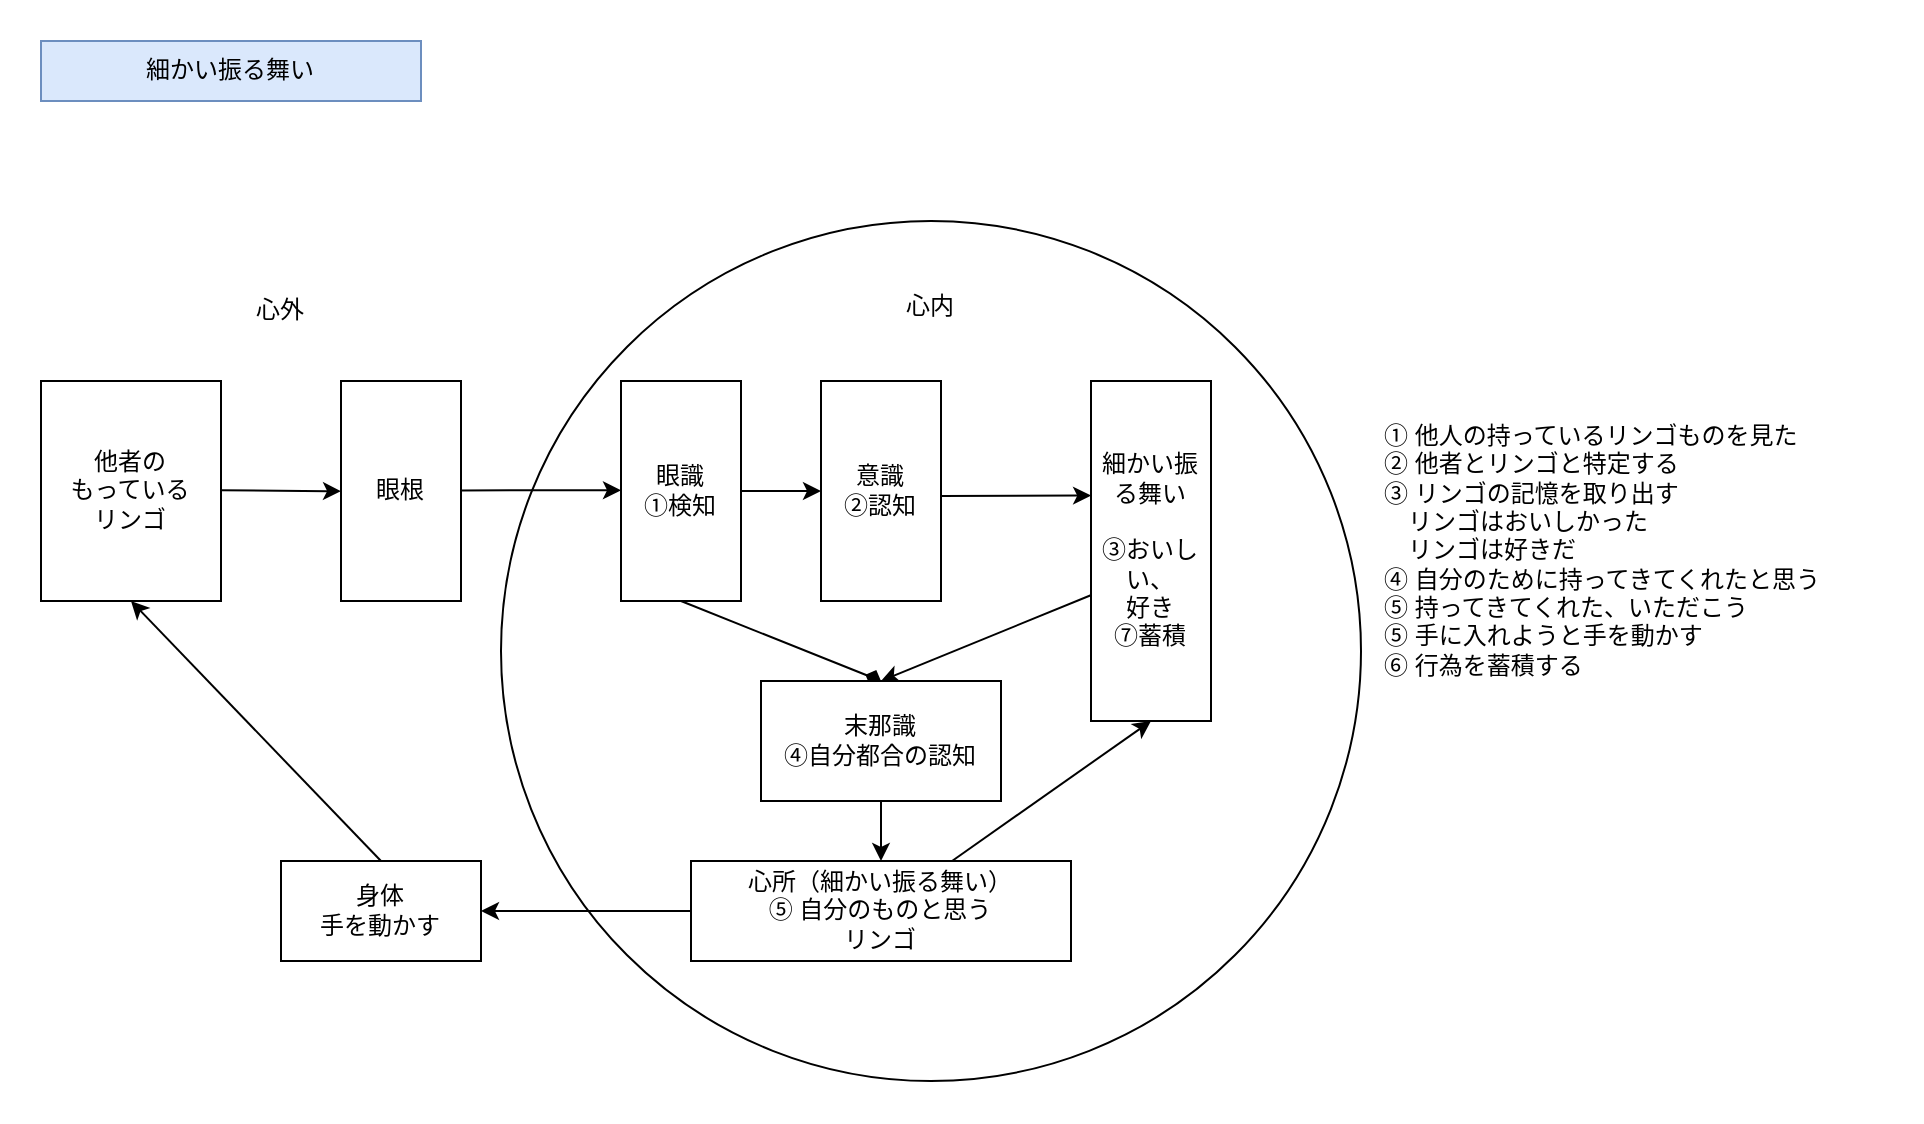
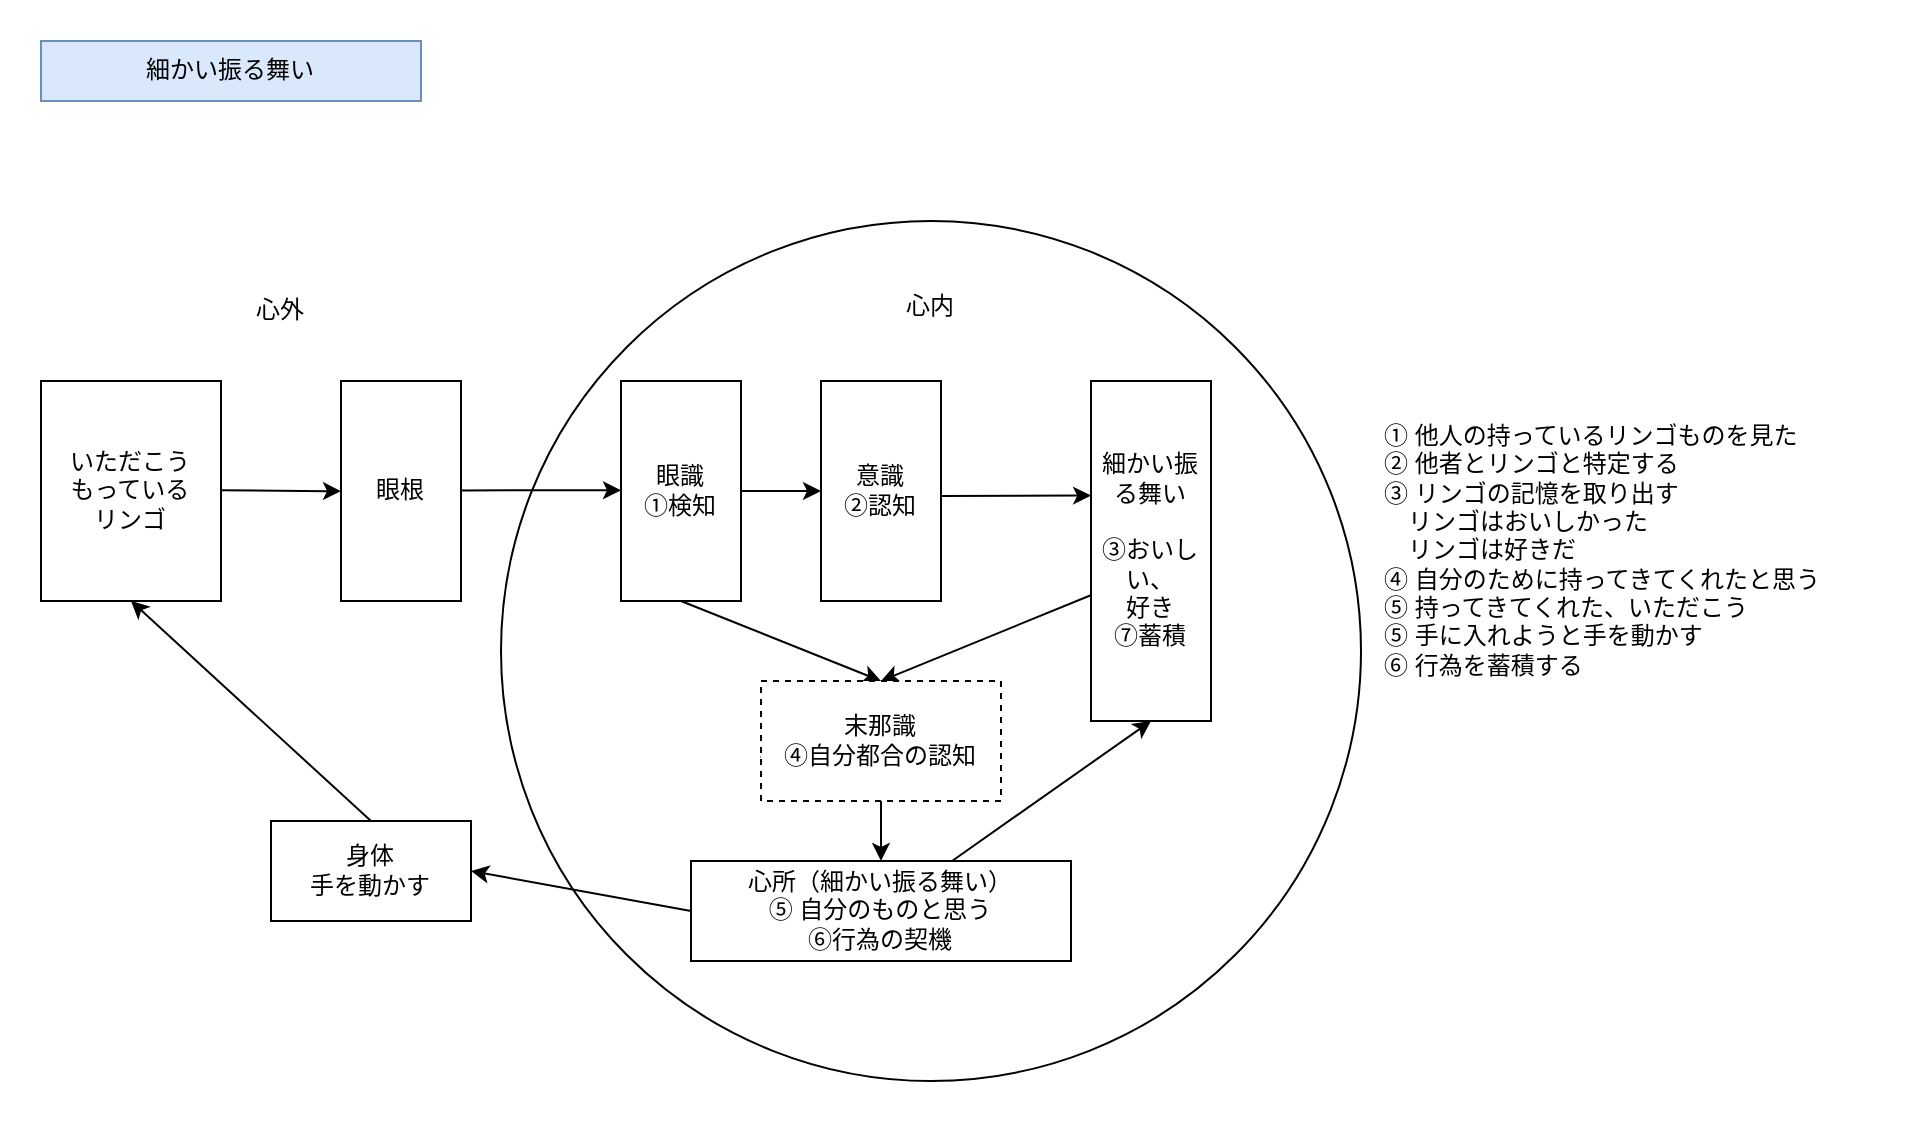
node "他者の もっている リンゴ": label "他者の もっている リンゴ" -> "いただこう もっている リンゴ"
edge "眼識 ①検知" -> "末那識 ④自分都合の認知": arrowhead diamond -> classic
node "末那識 ④自分都合の認知": style solid -> dashed
node "身体 手を動かす": moved (381, 911) -> (371, 871)
node "心所（細かい振る舞い） ⑤ 自分のものと思う リンゴ": label "心所（細かい振る舞い） ⑤ 自分のものと思う リンゴ" -> "心所（細かい振る舞い） ⑤ 自分のものと思う ⑥行為の契機"
